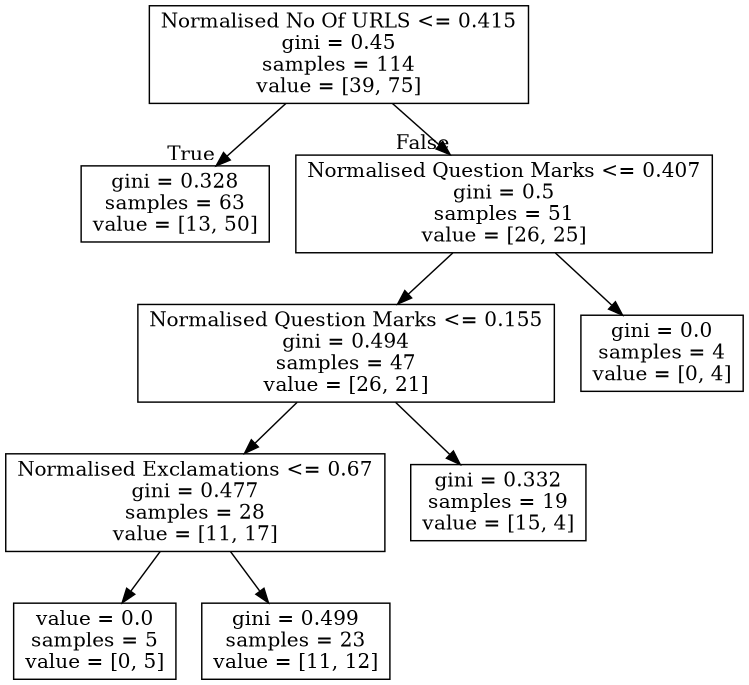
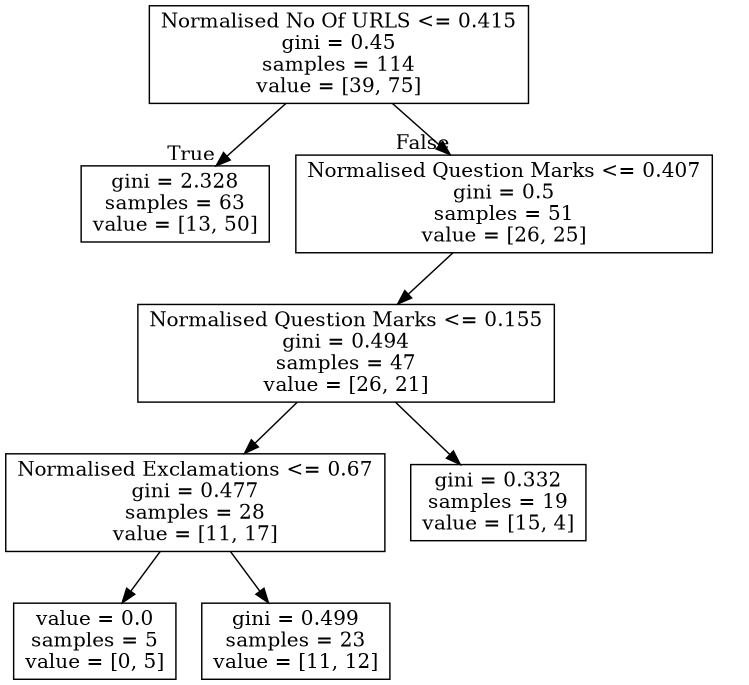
node "gini = 0.328 samples = 63 value = [13, 50]": label "gini = 0.328 samples = 63 value = [13, 50]" -> "gini = 2.328 samples = 63 value = [13, 50]"
node "gini = 0.0 samples = 4 value = [0, 4]": removed
